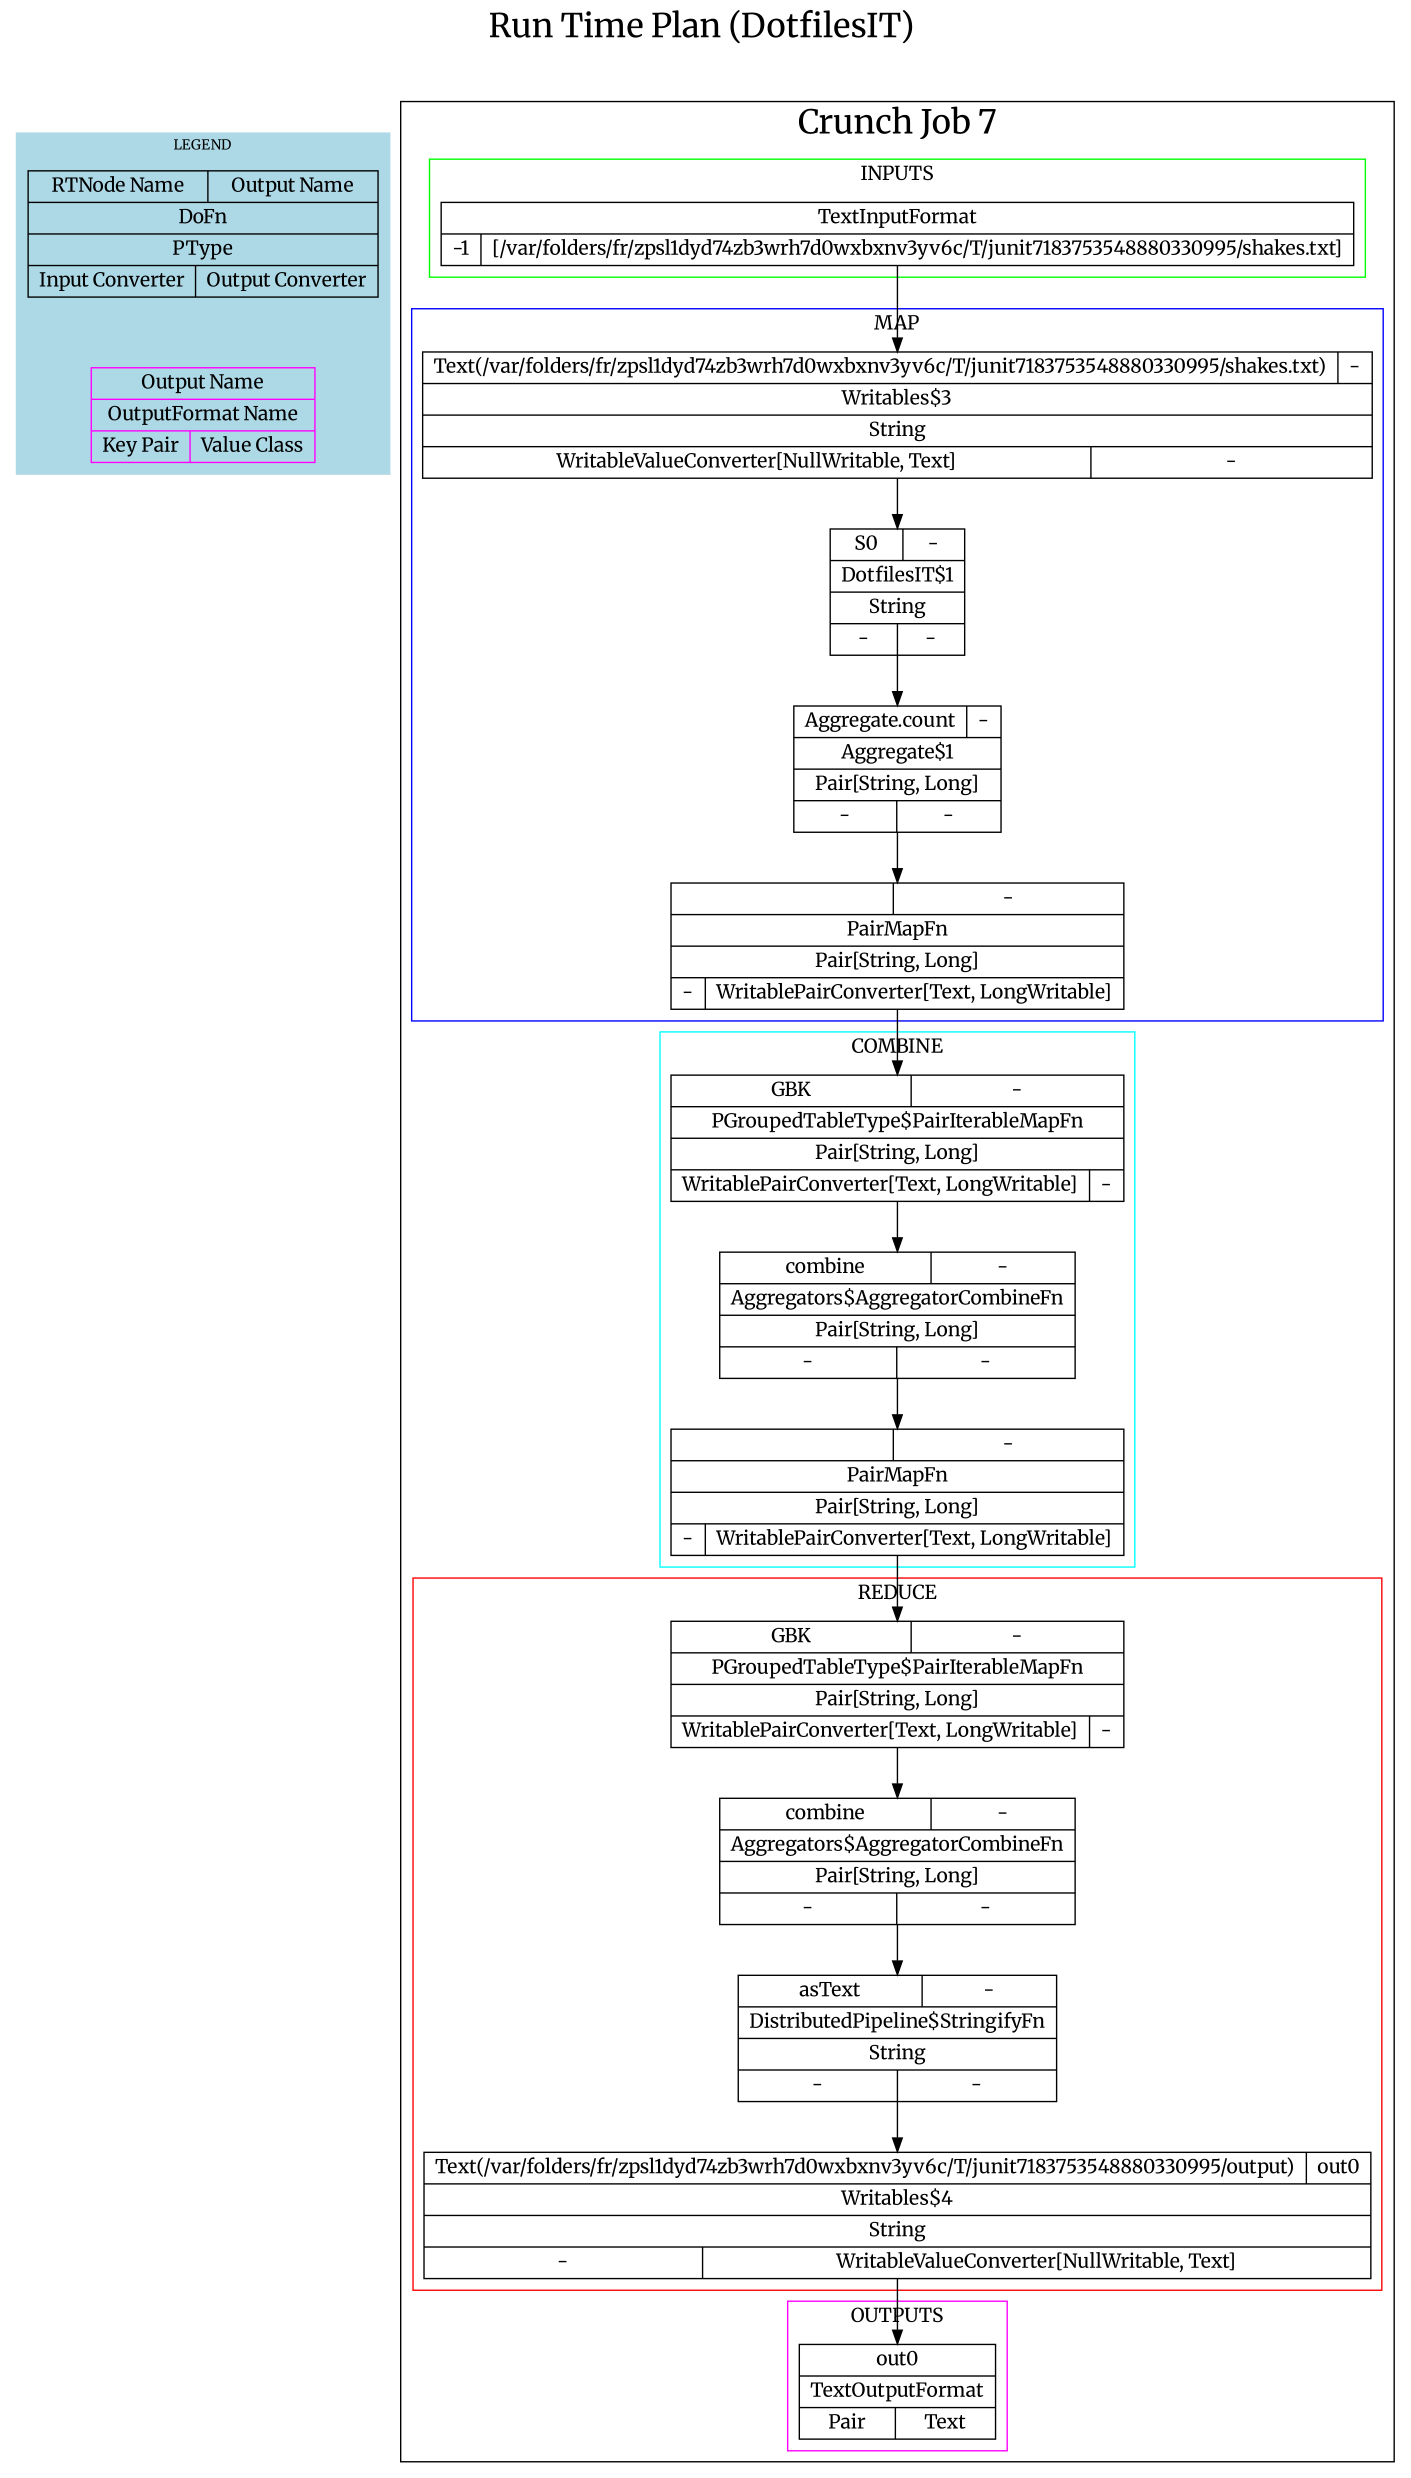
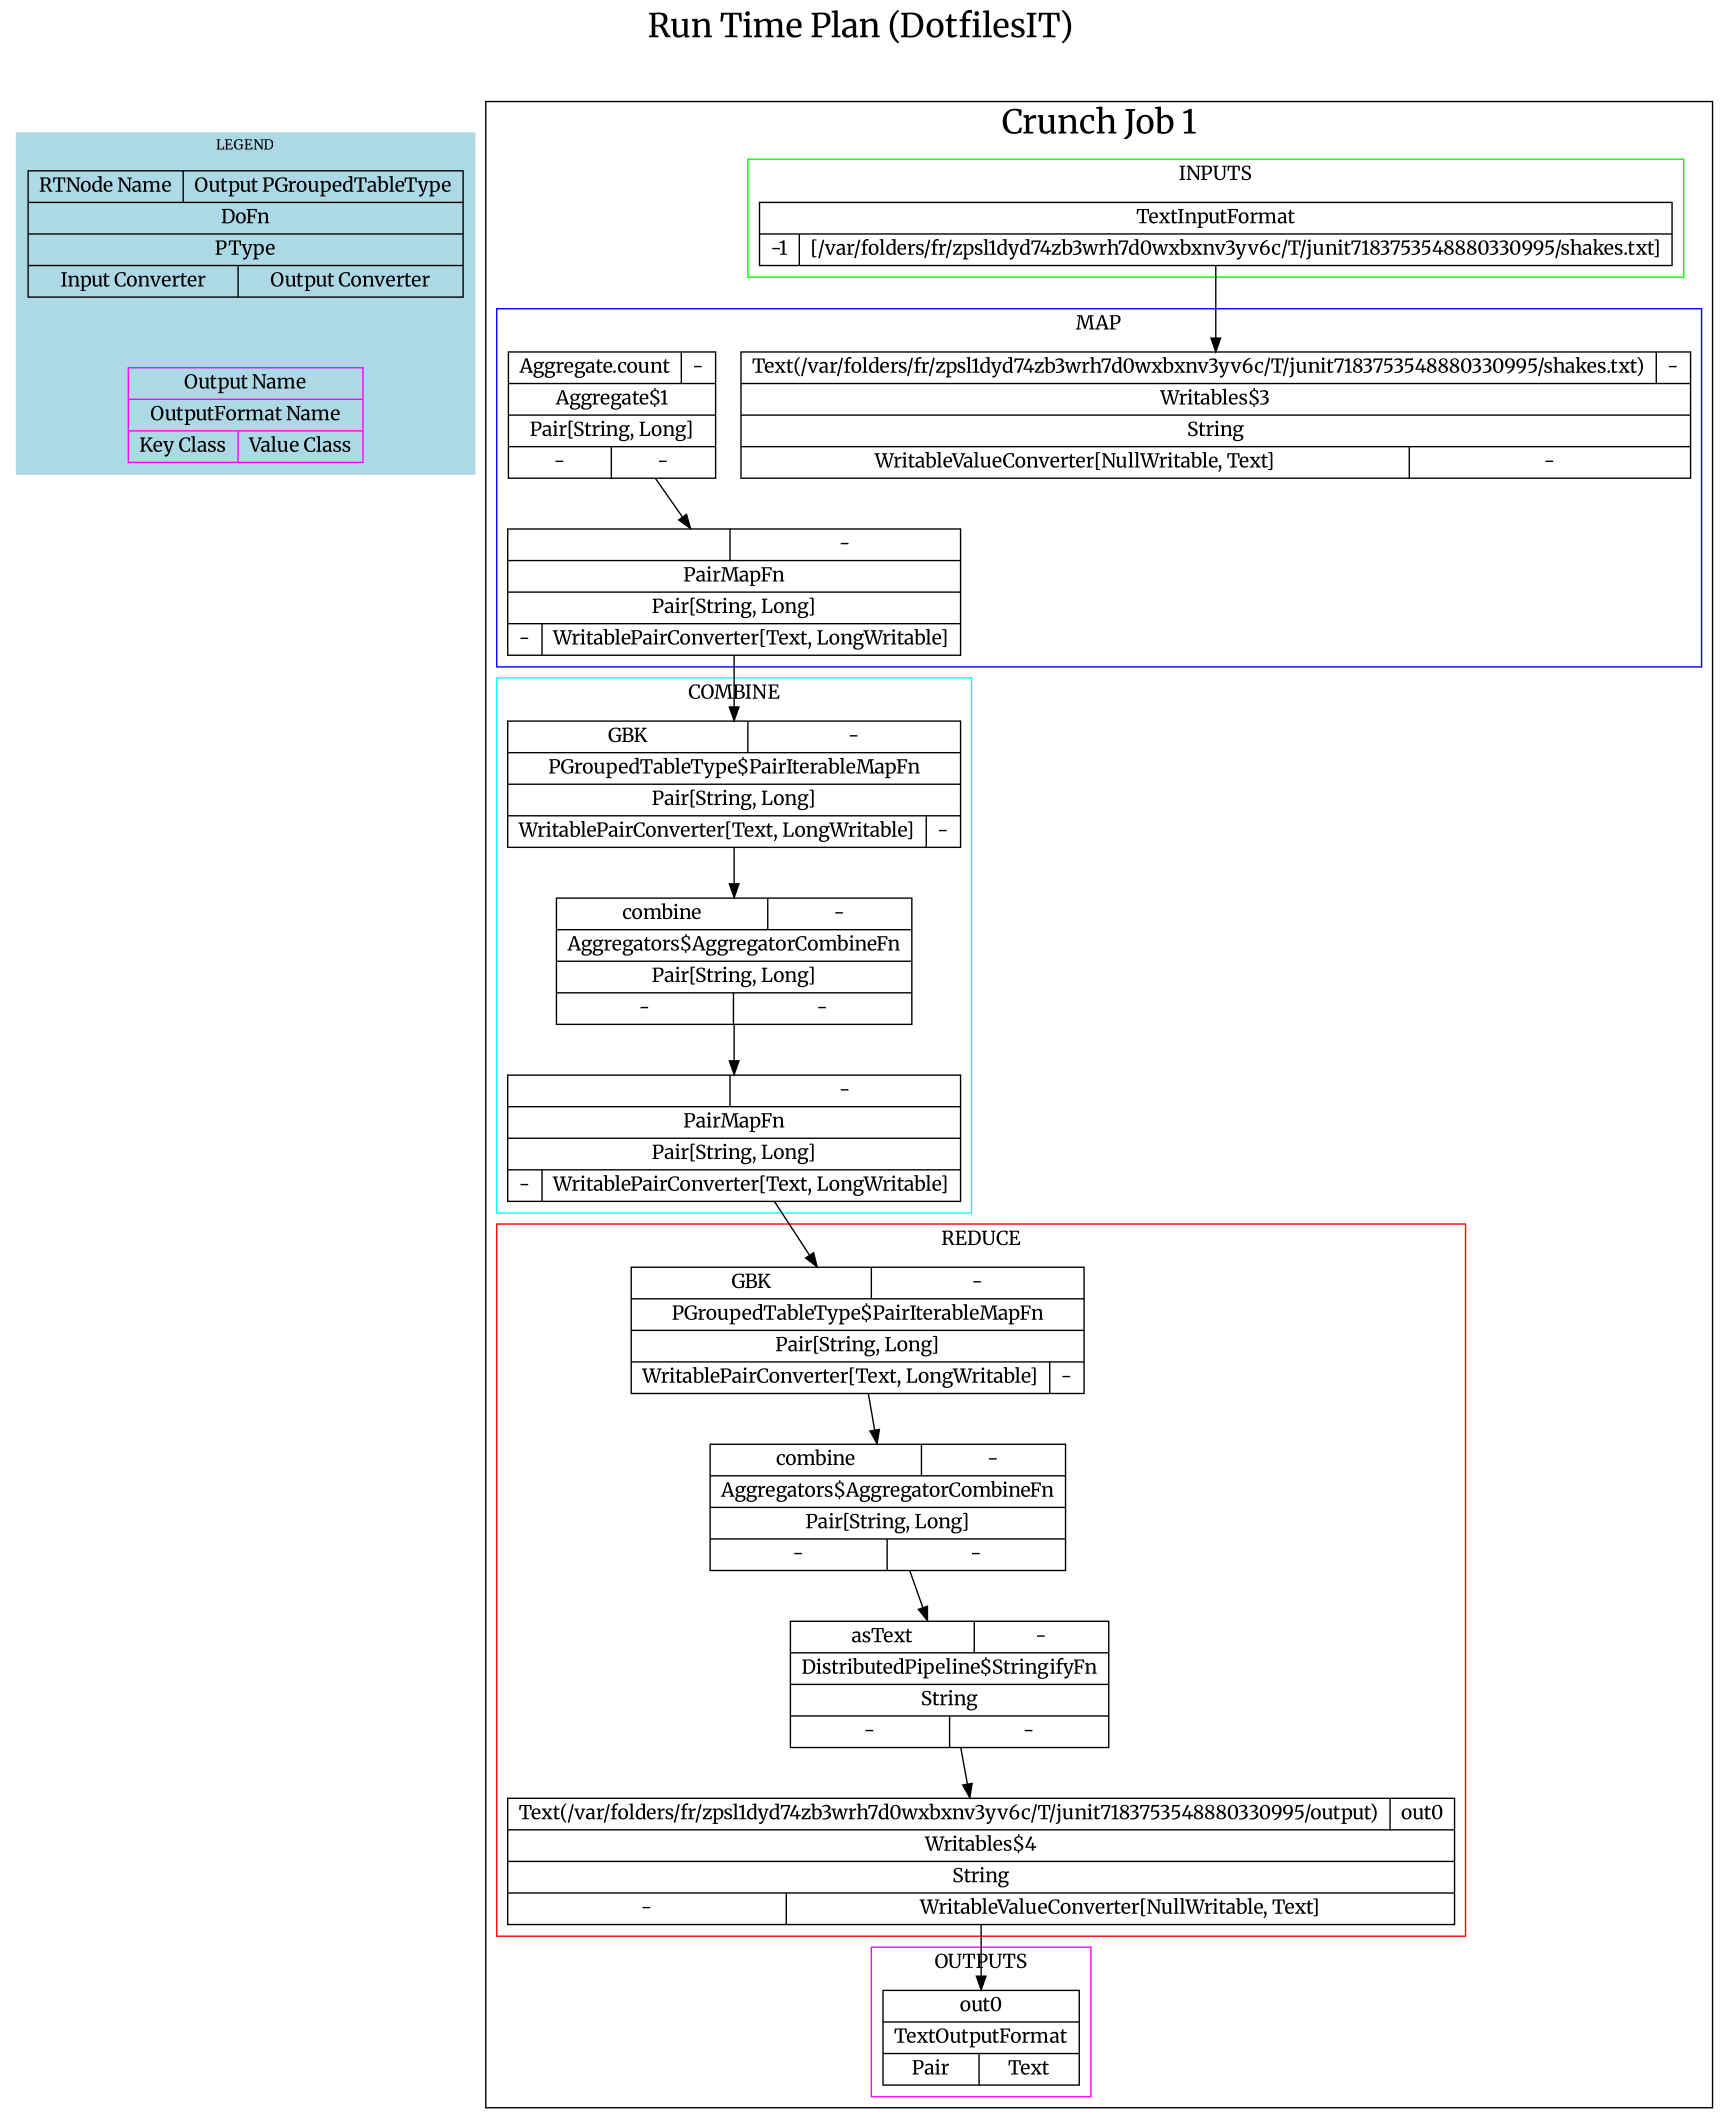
cluster "Crunch Job 7": label "Crunch Job 7" -> "Crunch Job 1"
node "RTNode Name": text "Output Name" -> "Output PGroupedTableType"
node "Output Name": text "Key Pair" -> "Key Class"
node "S0": removed
